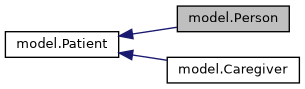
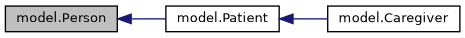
edge "model.Person" -> "model.Patient": reversed
